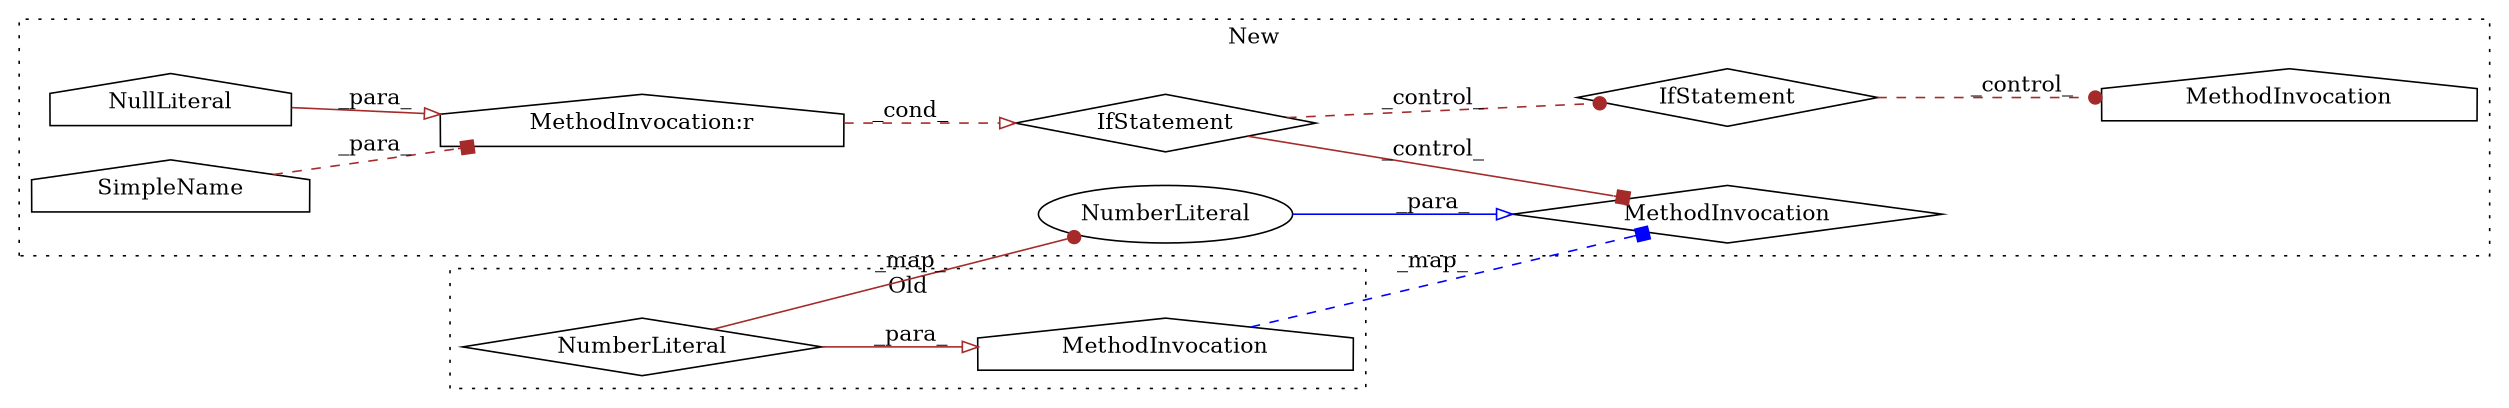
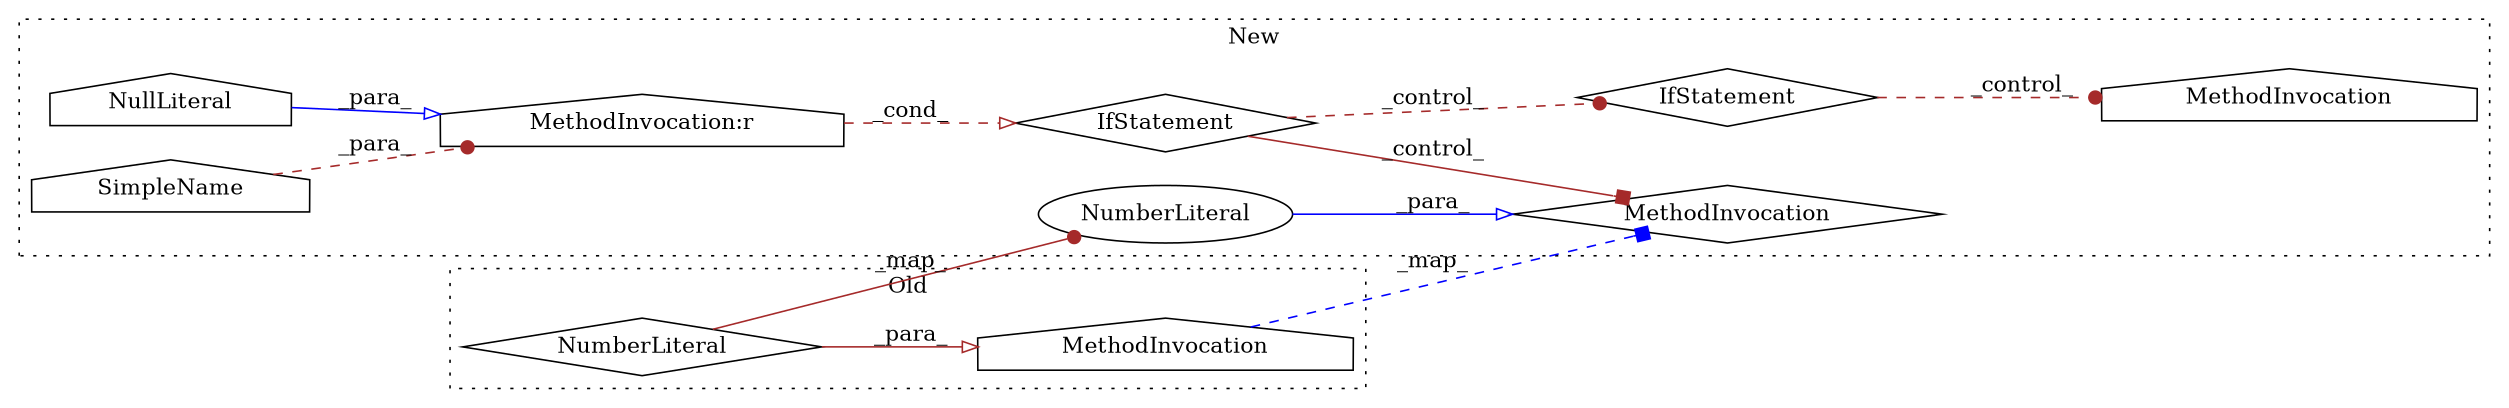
edge "NullLiteral" -> "MethodInvocation:r": color brown -> blue
edge "SimpleName" -> "MethodInvocation:r": arrowhead box -> dot
